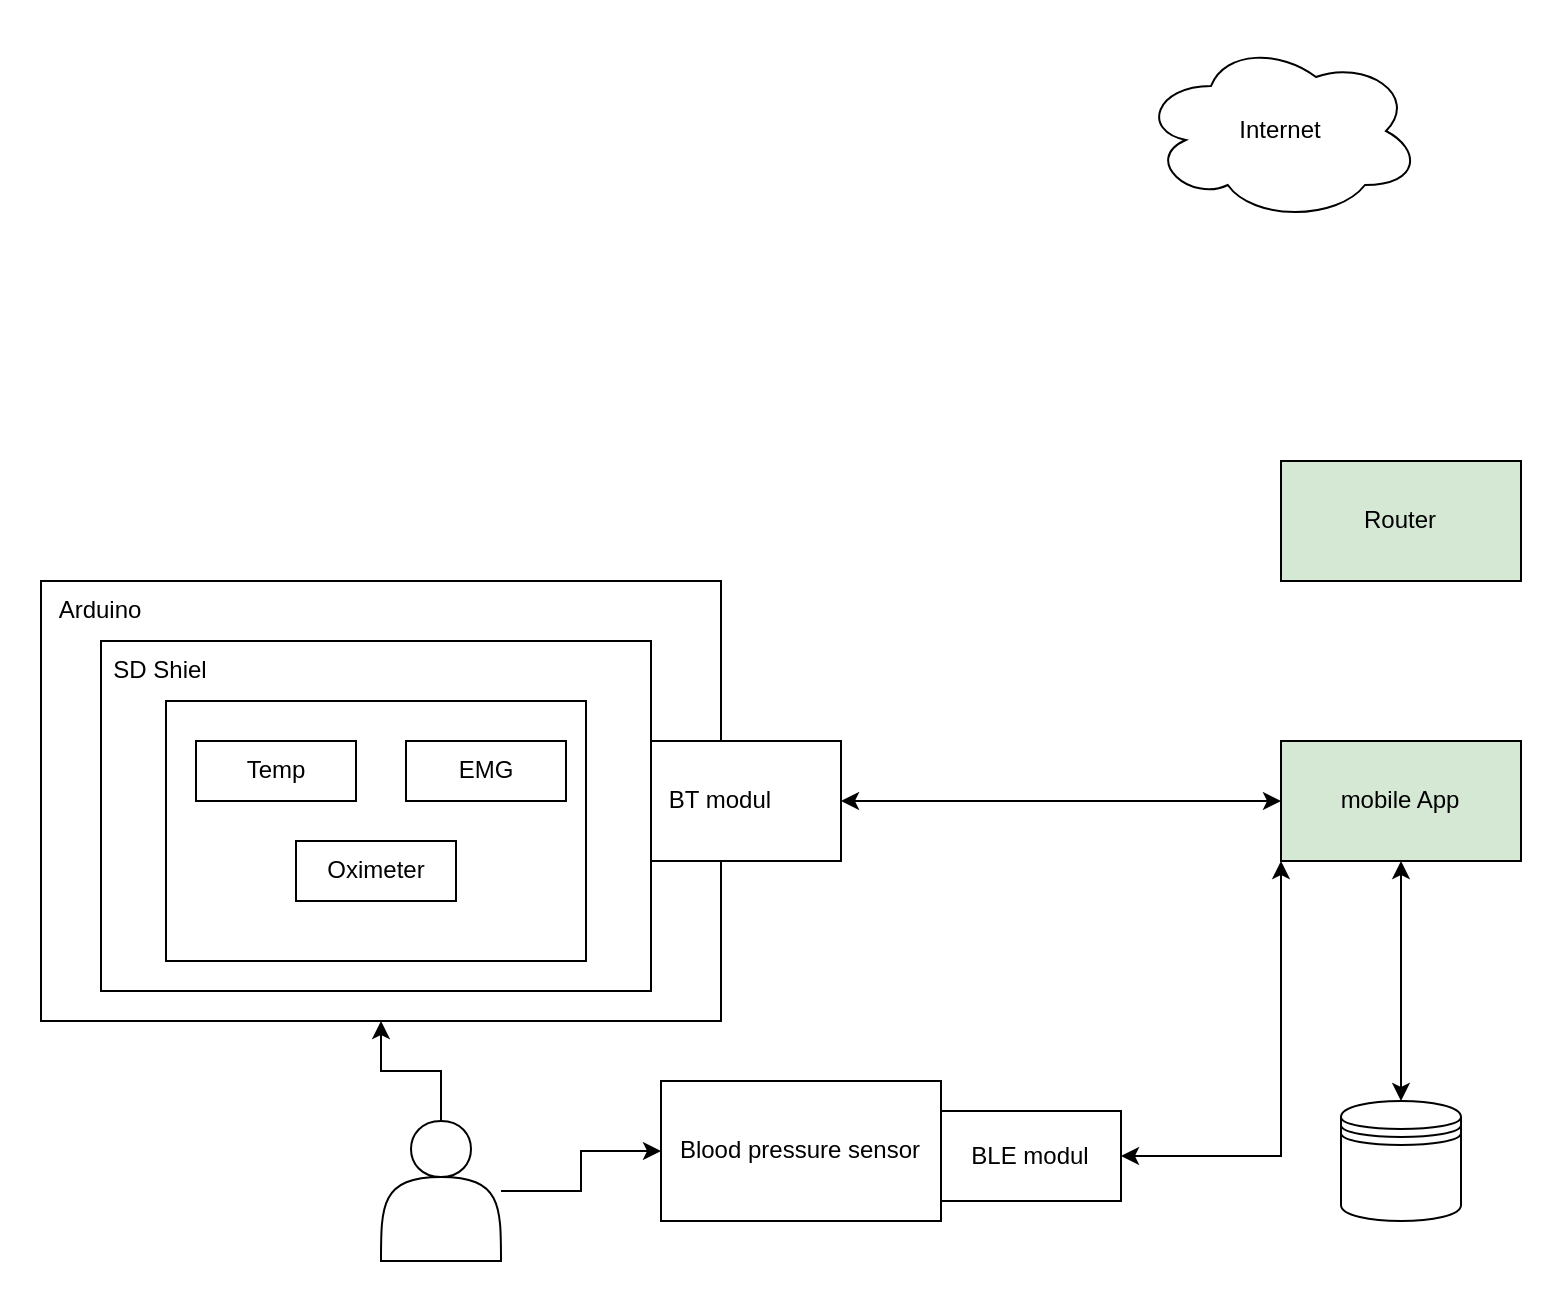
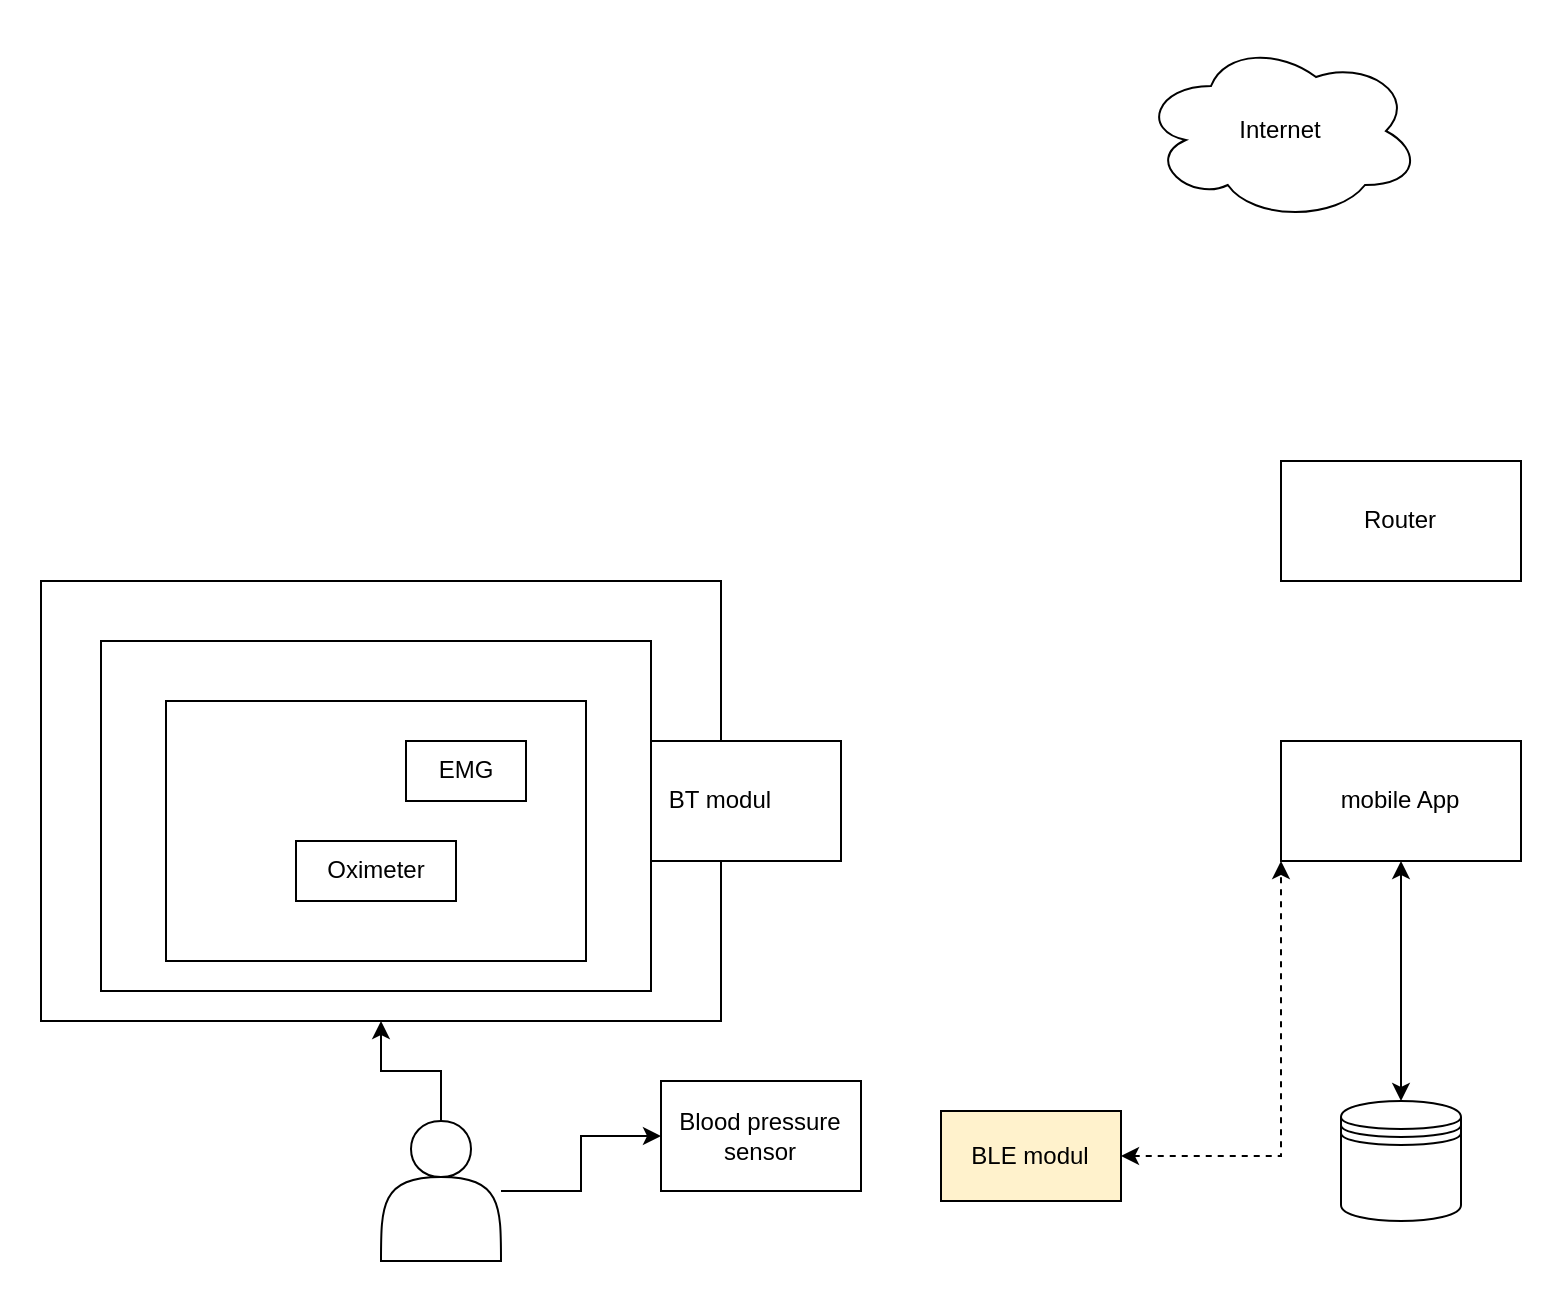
node "Router": fillcolor #d5e8d4 -> #ffffff
node "Arduino": removed
node "SD Shiel": removed
node "Temp": removed
node "EMG": size 160x60 -> 120x60
edge "BT modul" -- "mobile App": now "BT modul" -- "Oximeter"
node "mobile App": fillcolor #d5e8d4 -> #ffffff
edge "mobile App" -- "BLE modul": style solid -> dashed
node "Blood pressure sensor": size 280x140 -> 200x110
node "BLE modul": fillcolor #ffffff -> #fff2cc
